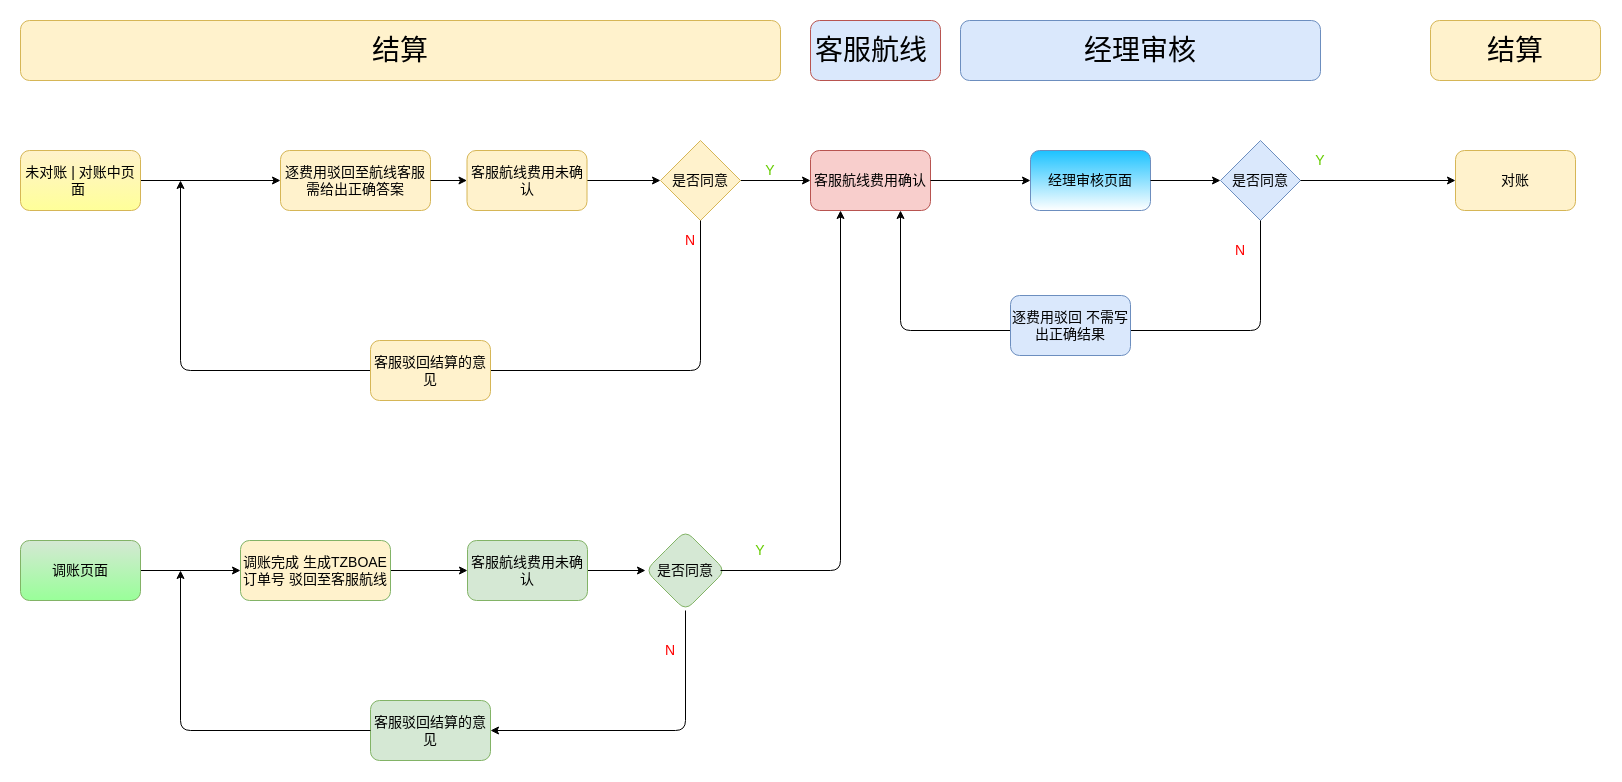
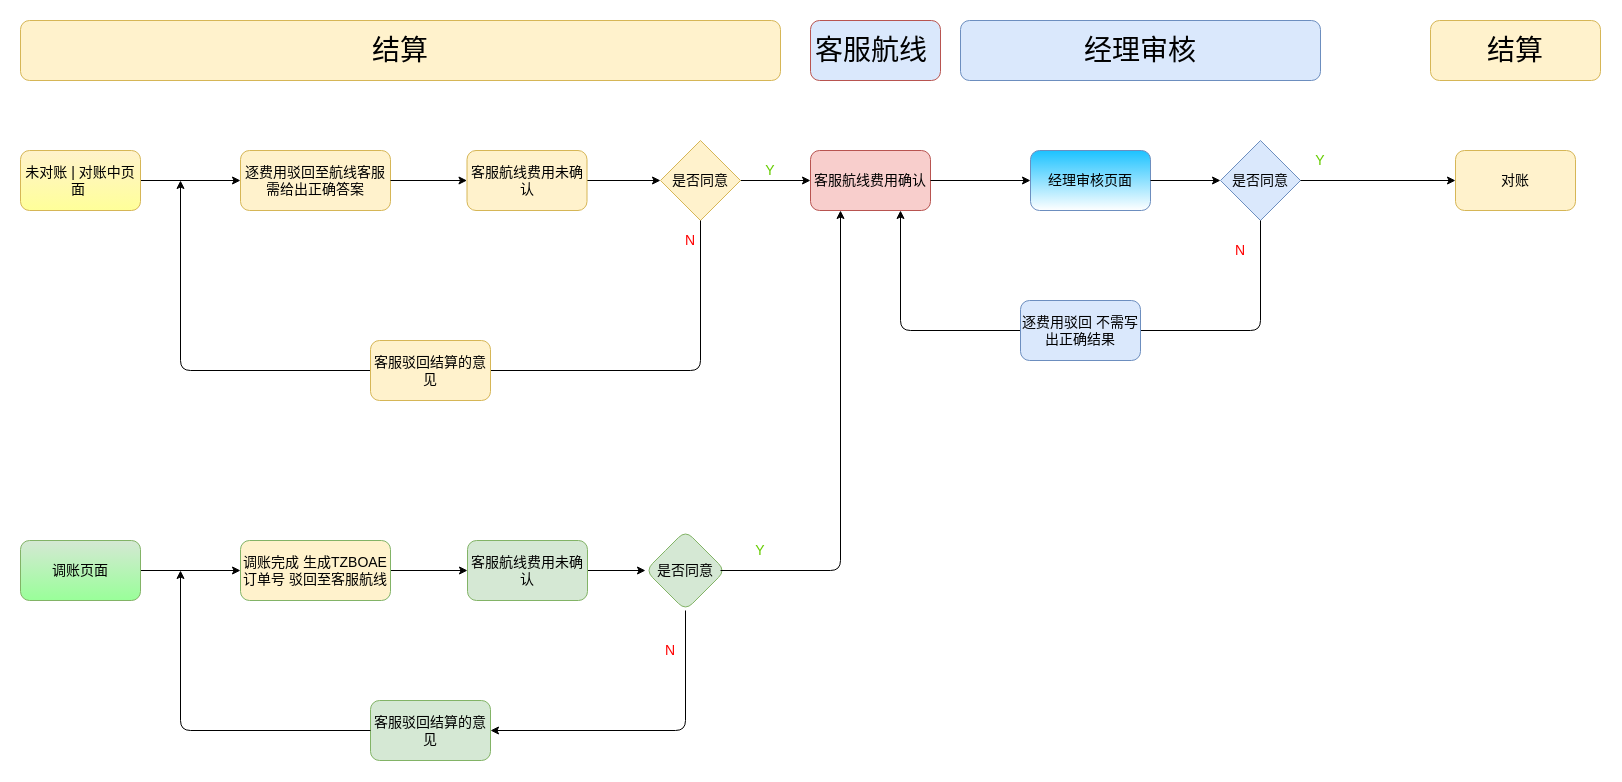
node "逐费用驳回至航线客服需给出正确答案": moved (356, 181) -> (316, 181)
node "逐费用驳回 不需写出正确结果": moved (1071, 326) -> (1081, 331)
